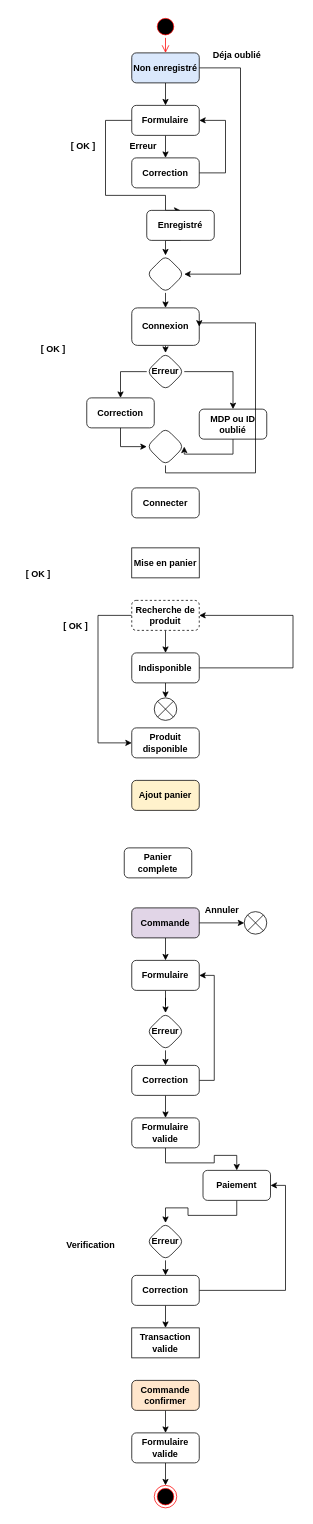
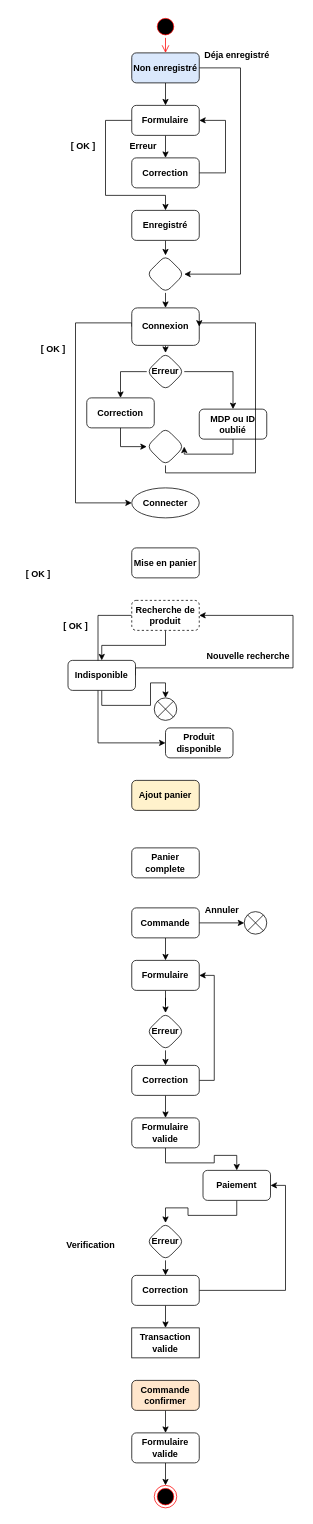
node "Déja oublié": label "Déja oublié" -> "Déja enregistré"
node "Enregistré": moved (180, 225) -> (165, 225)
edge "Connexion" -> "Connecter": added
node "Connecter": shape rounded rectangle -> ellipse
node "Mise en panier": shape rectangle -> rounded rectangle
node "Nouvelle recherche": added
node "Indisponible": moved (165, 668) -> (102, 675)
node "Produit disponible": moved (165, 743) -> (199, 743)
node "Panier complete": moved (158, 863) -> (165, 863)
node "Commande": fillcolor #e1d5e7 -> #ffffff
